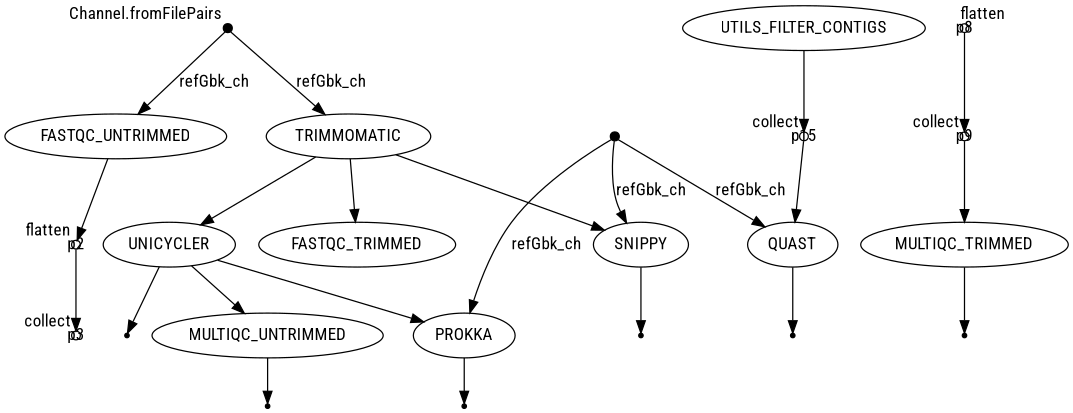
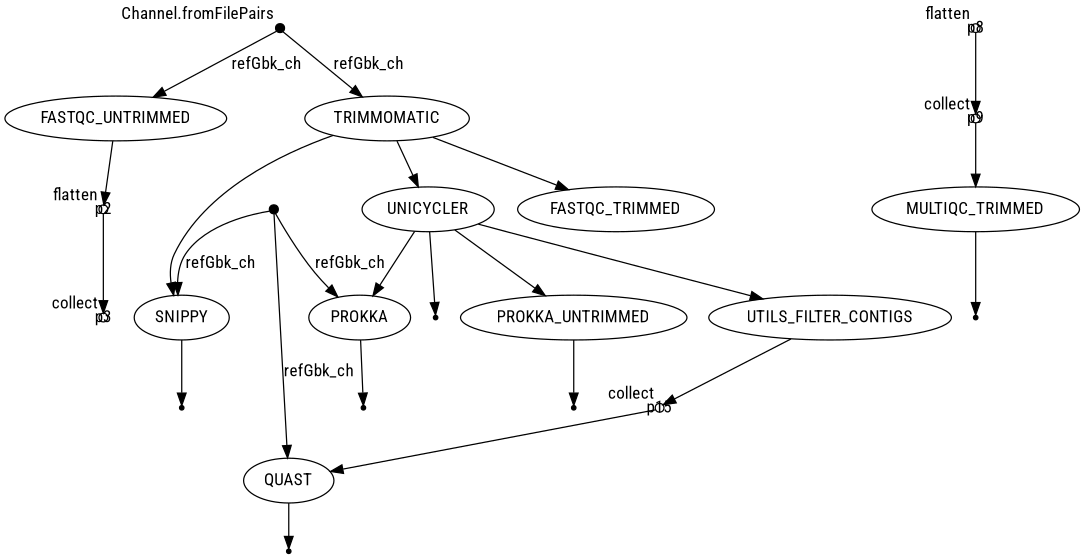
edge "UNICYCLER" -> "UTILS_FILTER_CONTIGS": added
node "MULTIQC_UNTRIMMED": label "MULTIQC_UNTRIMMED" -> "PROKKA_UNTRIMMED"
